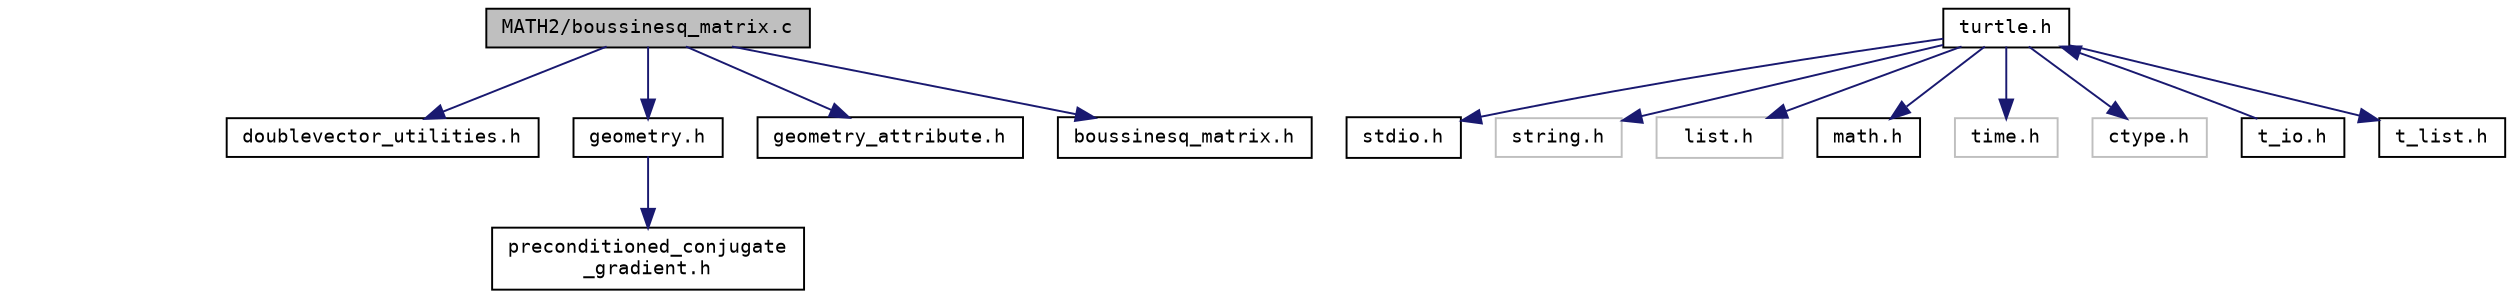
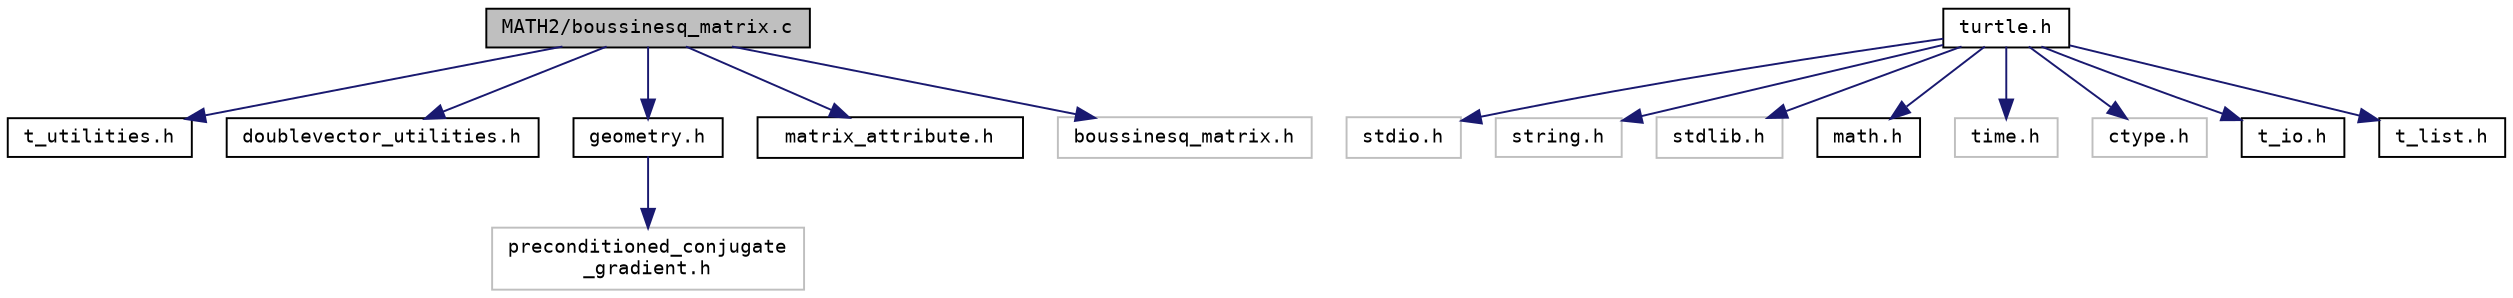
edge "t_io.h" -> "turtle.h": reversed
node "t_utilities.h": added
node "geometry_attribute.h": label "geometry_attribute.h" -> "matrix_attribute.h"
node "boussinesq_matrix.h": color black -> grey75
node "stdio.h": color black -> grey75
node "list.h": label "list.h" -> "stdlib.h"
node "preconditioned_conjugate _gradient.h": color black -> grey75
